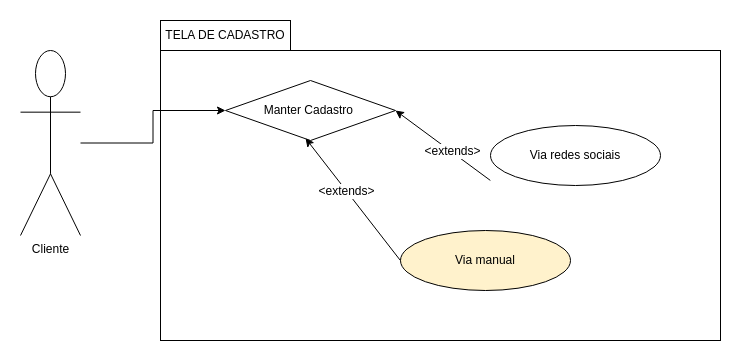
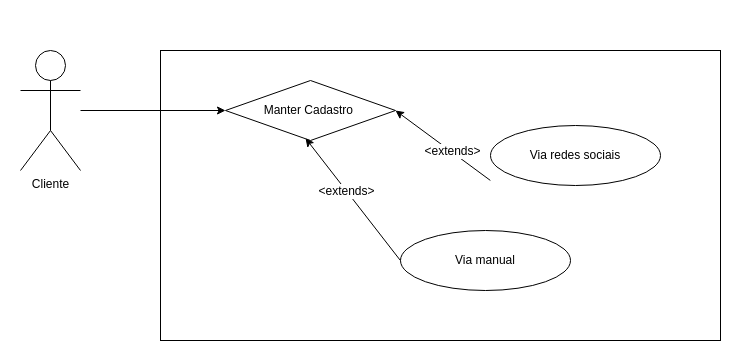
node "TELA DE CADASTRO": removed
node "Cliente": size 60x185 -> 60x120
node "Via manual": fillcolor #fff2cc -> #ffffff
